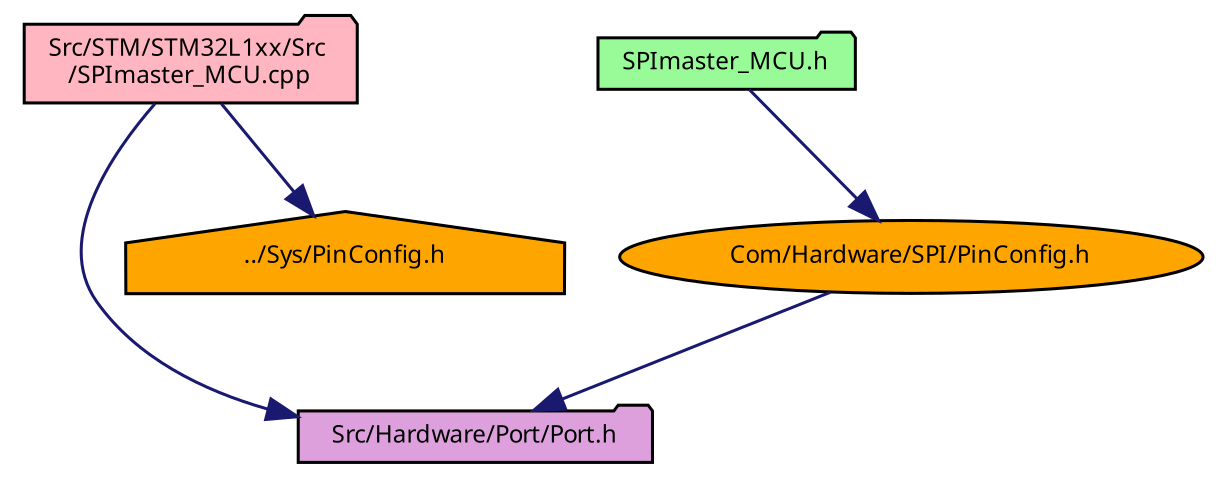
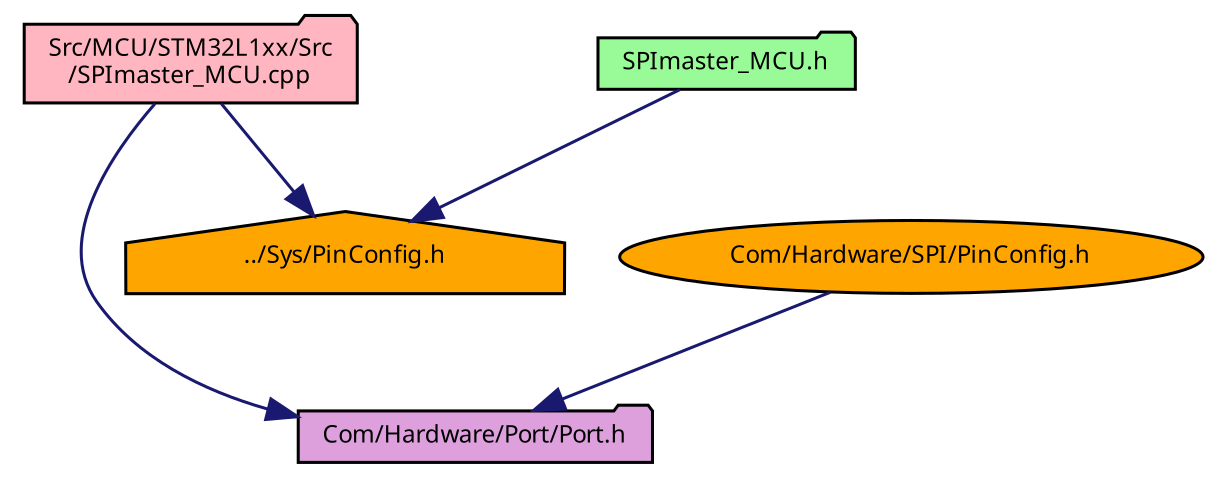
node "Src/STM/STM32L1xx/Src /SPImaster_MCU.cpp": label "Src/STM/STM32L1xx/Src /SPImaster_MCU.cpp" -> "Src/MCU/STM32L1xx/Src /SPImaster_MCU.cpp"
edge "SPImaster_MCU.h" -> "Com/Hardware/SPI/PinConfig.h": now "SPImaster_MCU.h" -> "../Sys/PinConfig.h"
node "Src/Hardware/Port/Port.h": label "Src/Hardware/Port/Port.h" -> "Com/Hardware/Port/Port.h"
